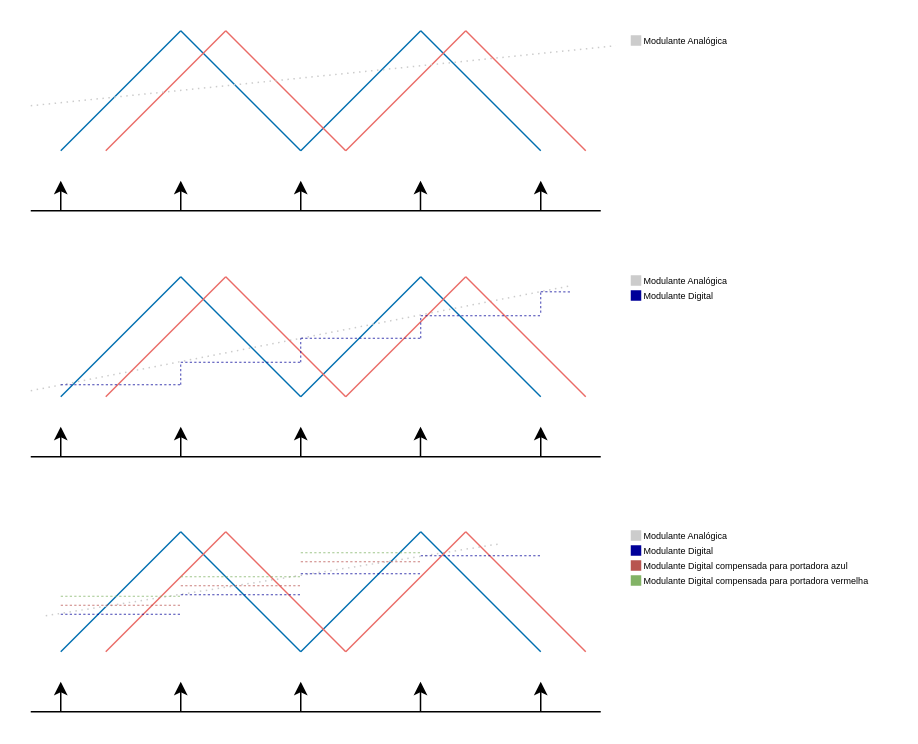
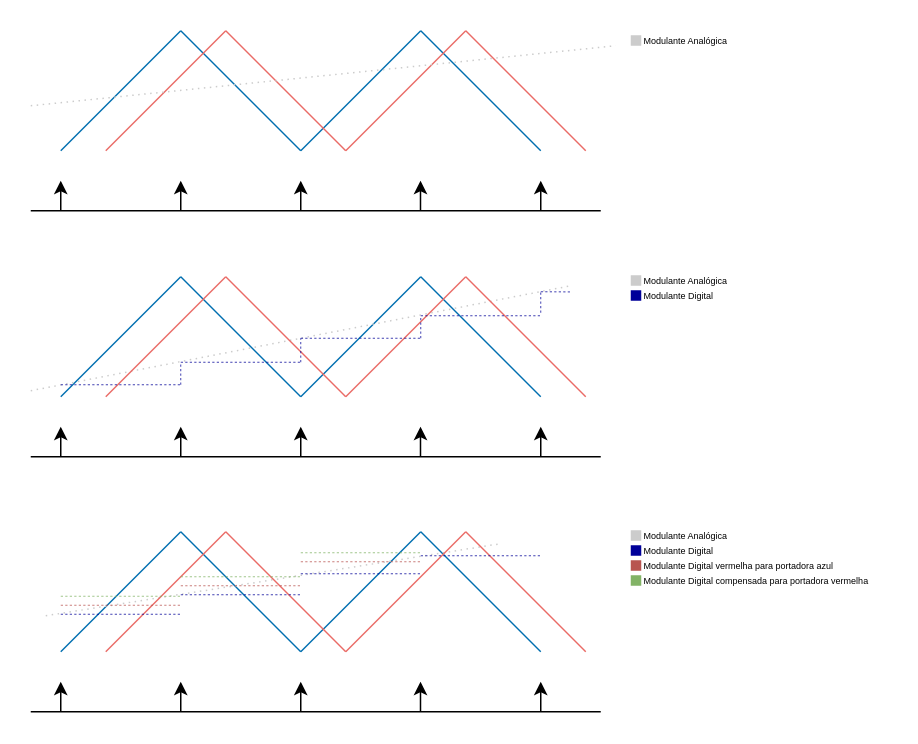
node "Modulante Digital compensada para portadora azul": label "Modulante Digital compensada para portadora azul" -> "Modulante Digital vermelha para portadora azul"
